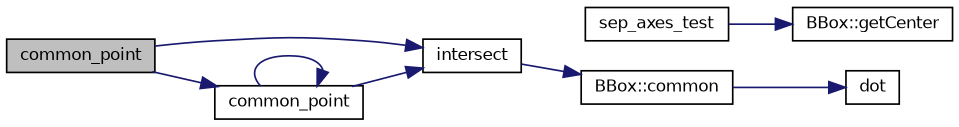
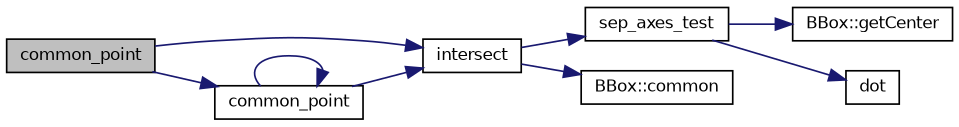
edge "intersect" -> "sep_axes_test": added
edge "BBox::common" -> "dot": now "sep_axes_test" -> "dot"
